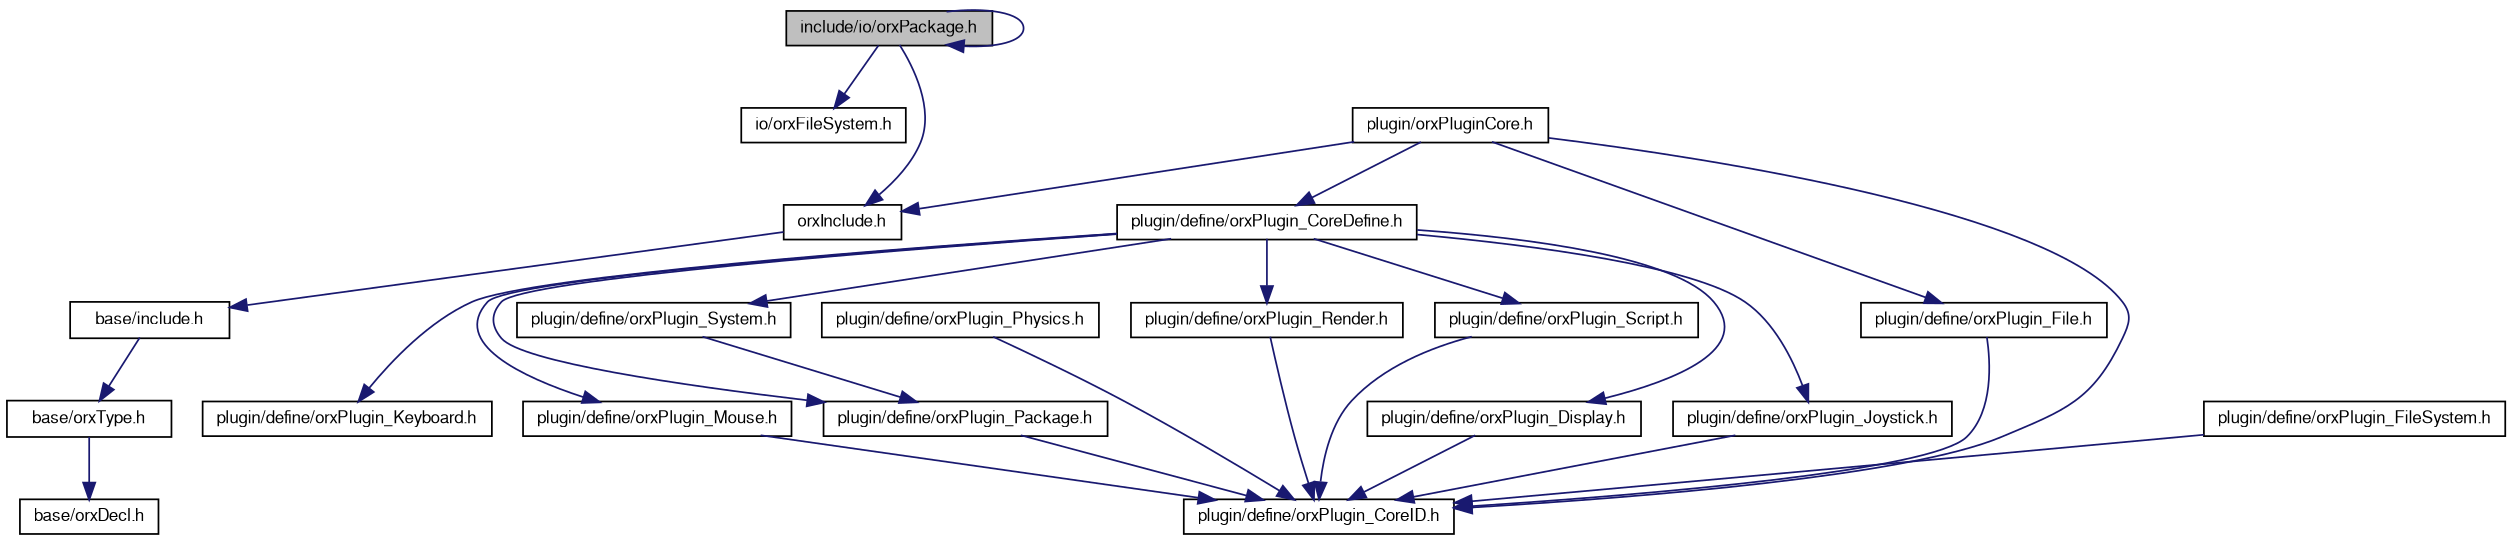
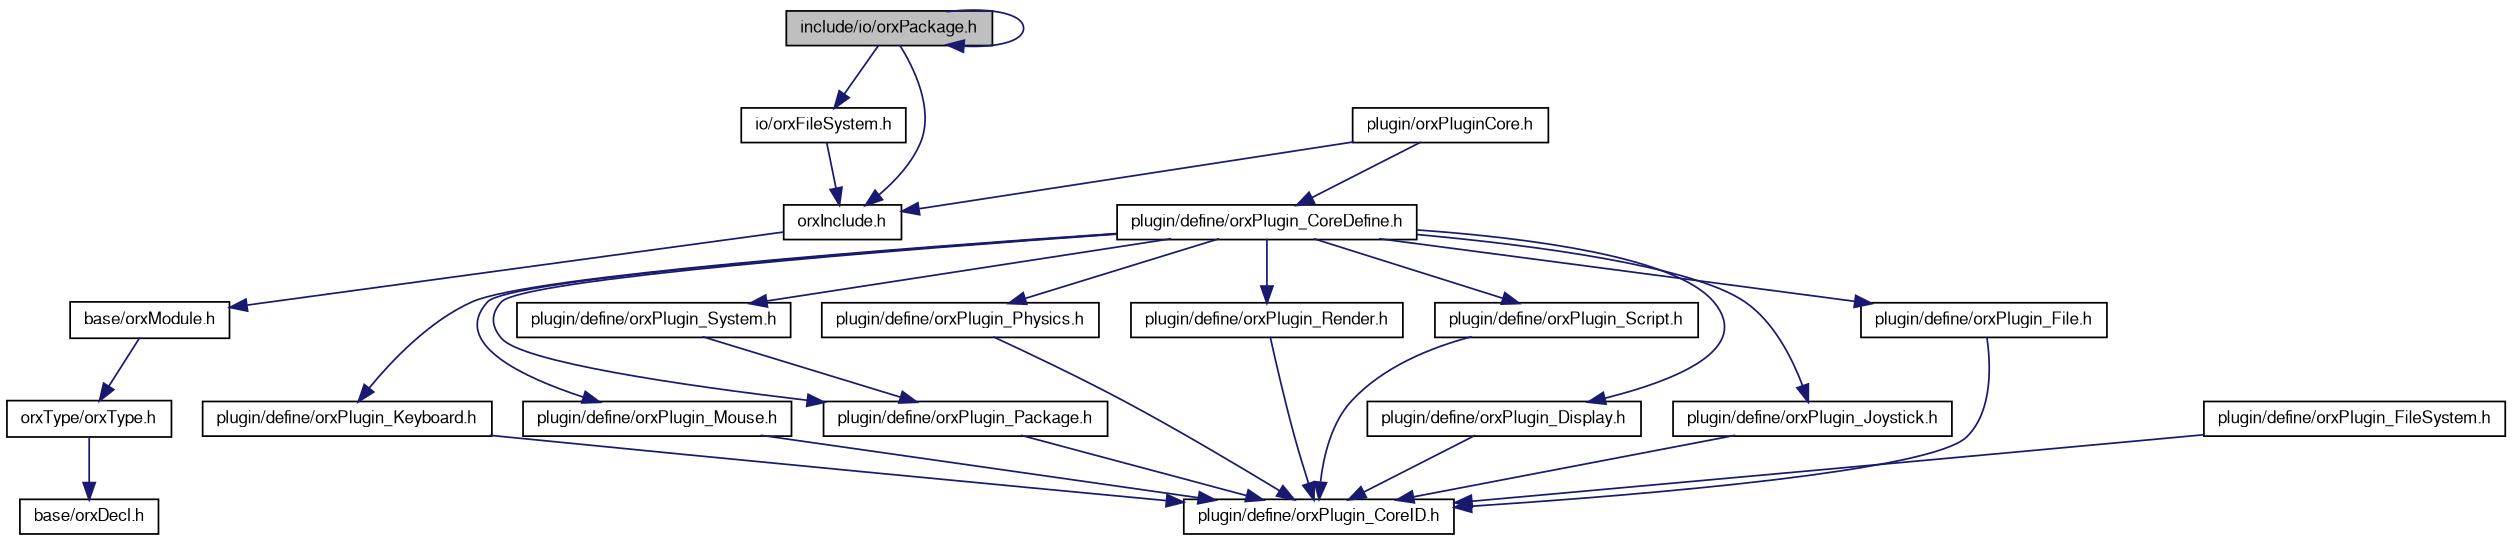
edge "io/orxFileSystem.h" -> "orxInclude.h": added
edge "plugin/orxPluginCore.h" -> "plugin/define/orxPlugin_File.h": now "plugin/define/orxPlugin_CoreDefine.h" -> "plugin/define/orxPlugin_File.h"
edge "plugin/define/orxPlugin_CoreDefine.h" -> "plugin/define/orxPlugin_Physics.h": added
node "base/include.h": label "base/include.h" -> "base/orxModule.h"
edge "plugin/orxPluginCore.h" -> "plugin/define/orxPlugin_CoreID.h": now "plugin/define/orxPlugin_Keyboard.h" -> "plugin/define/orxPlugin_CoreID.h"
node "base/orxType.h": label "base/orxType.h" -> "orxType/orxType.h"
